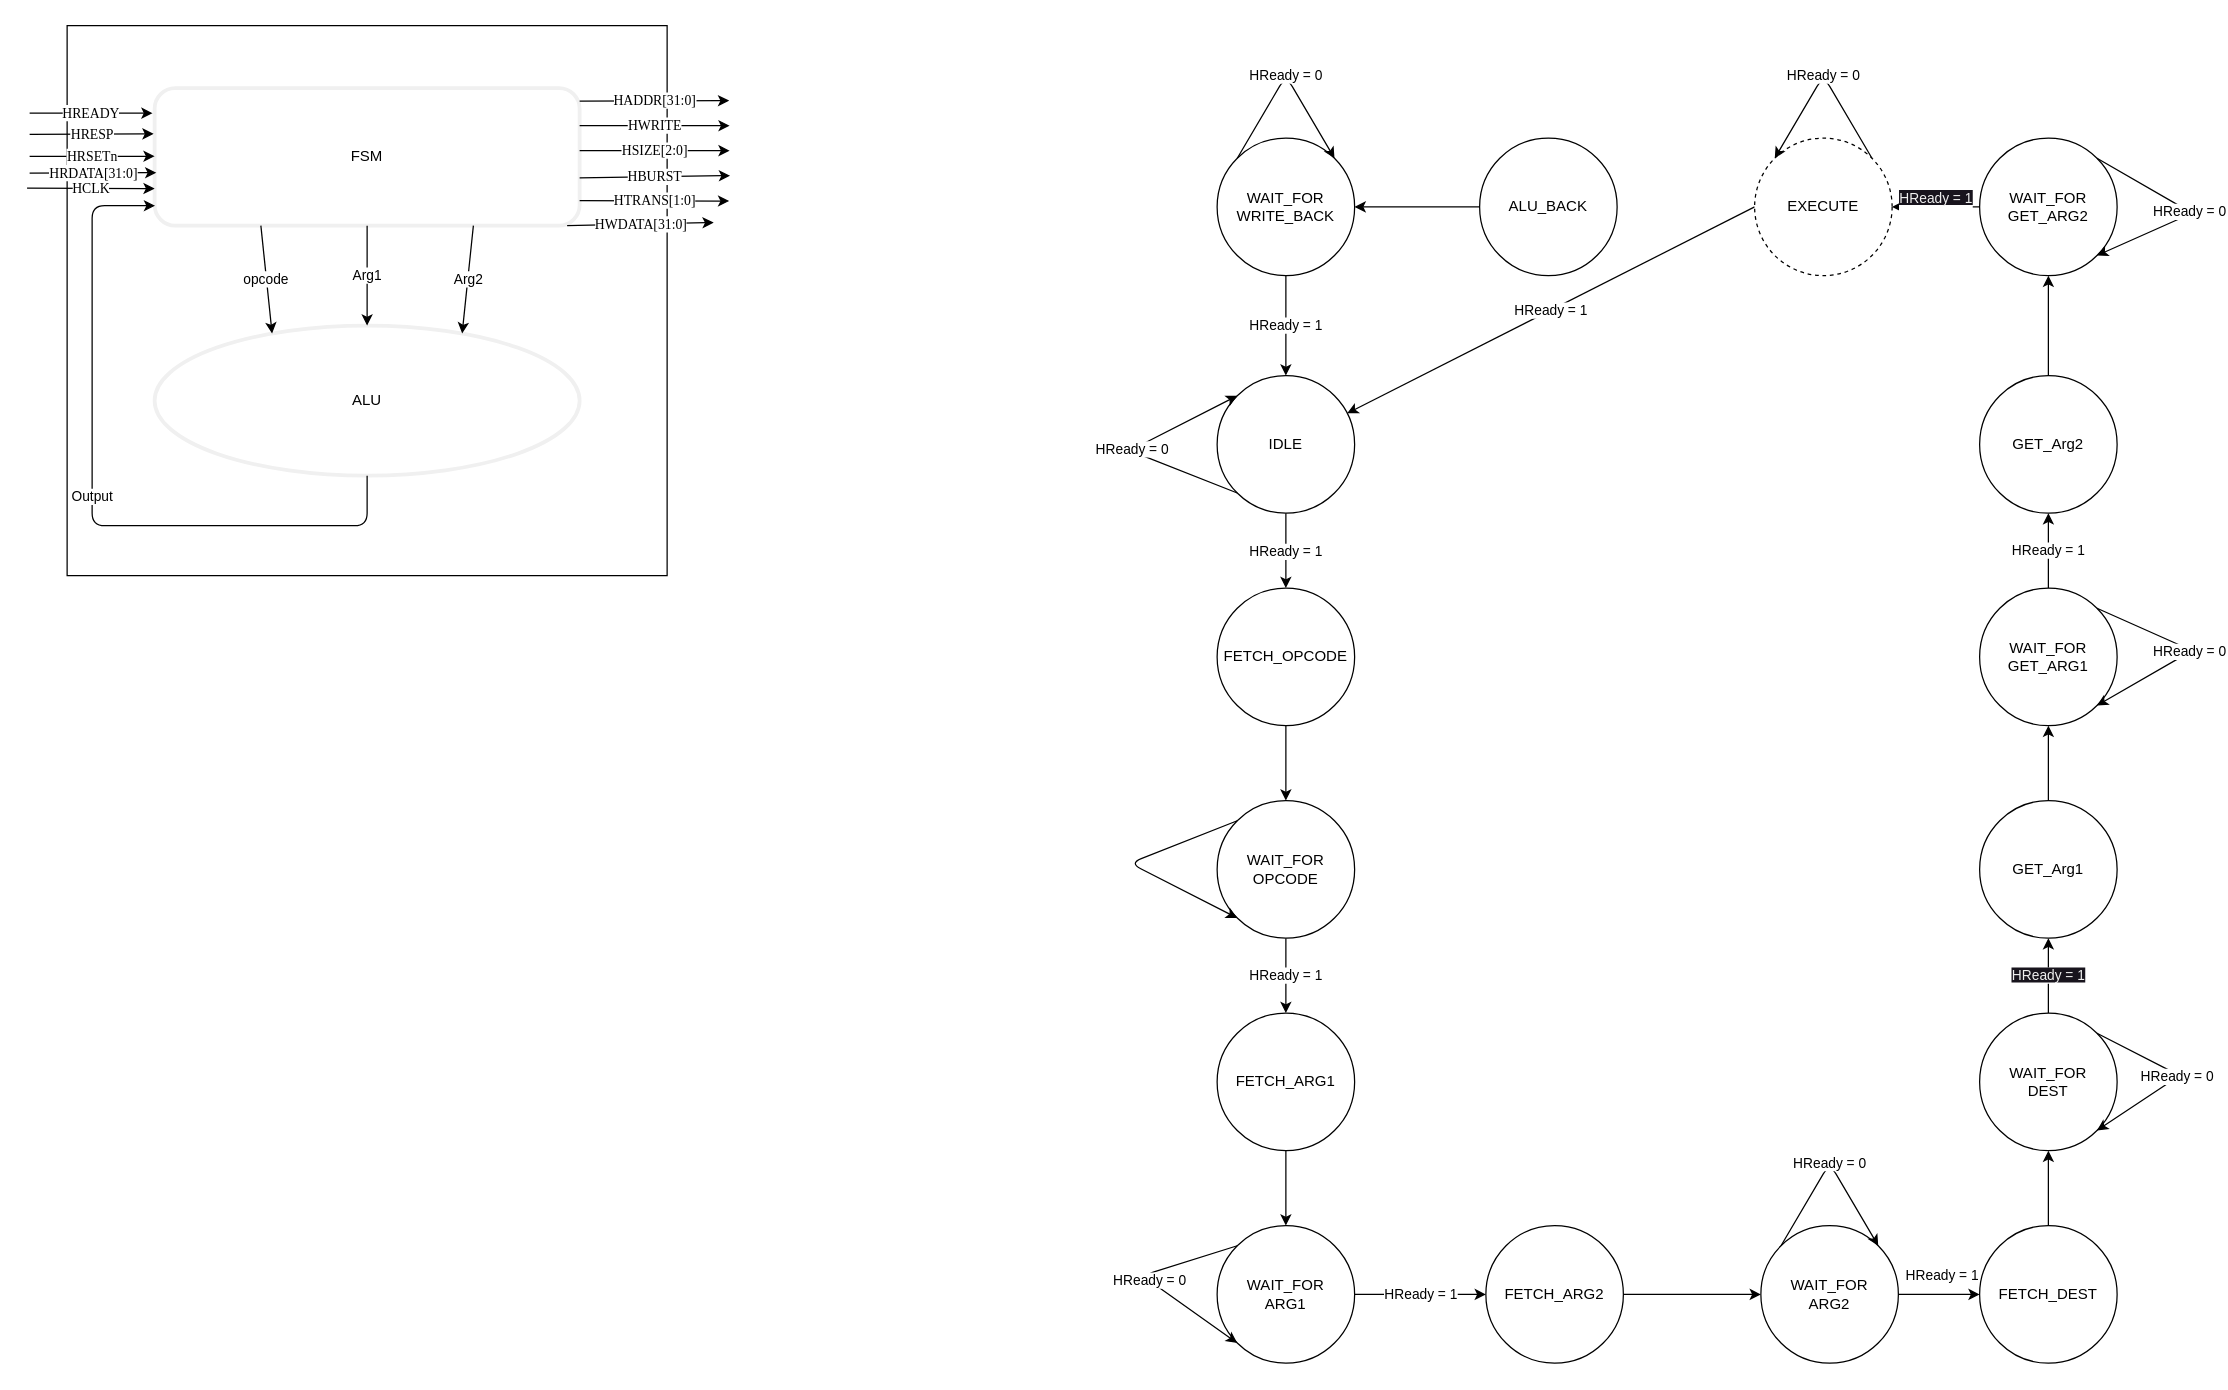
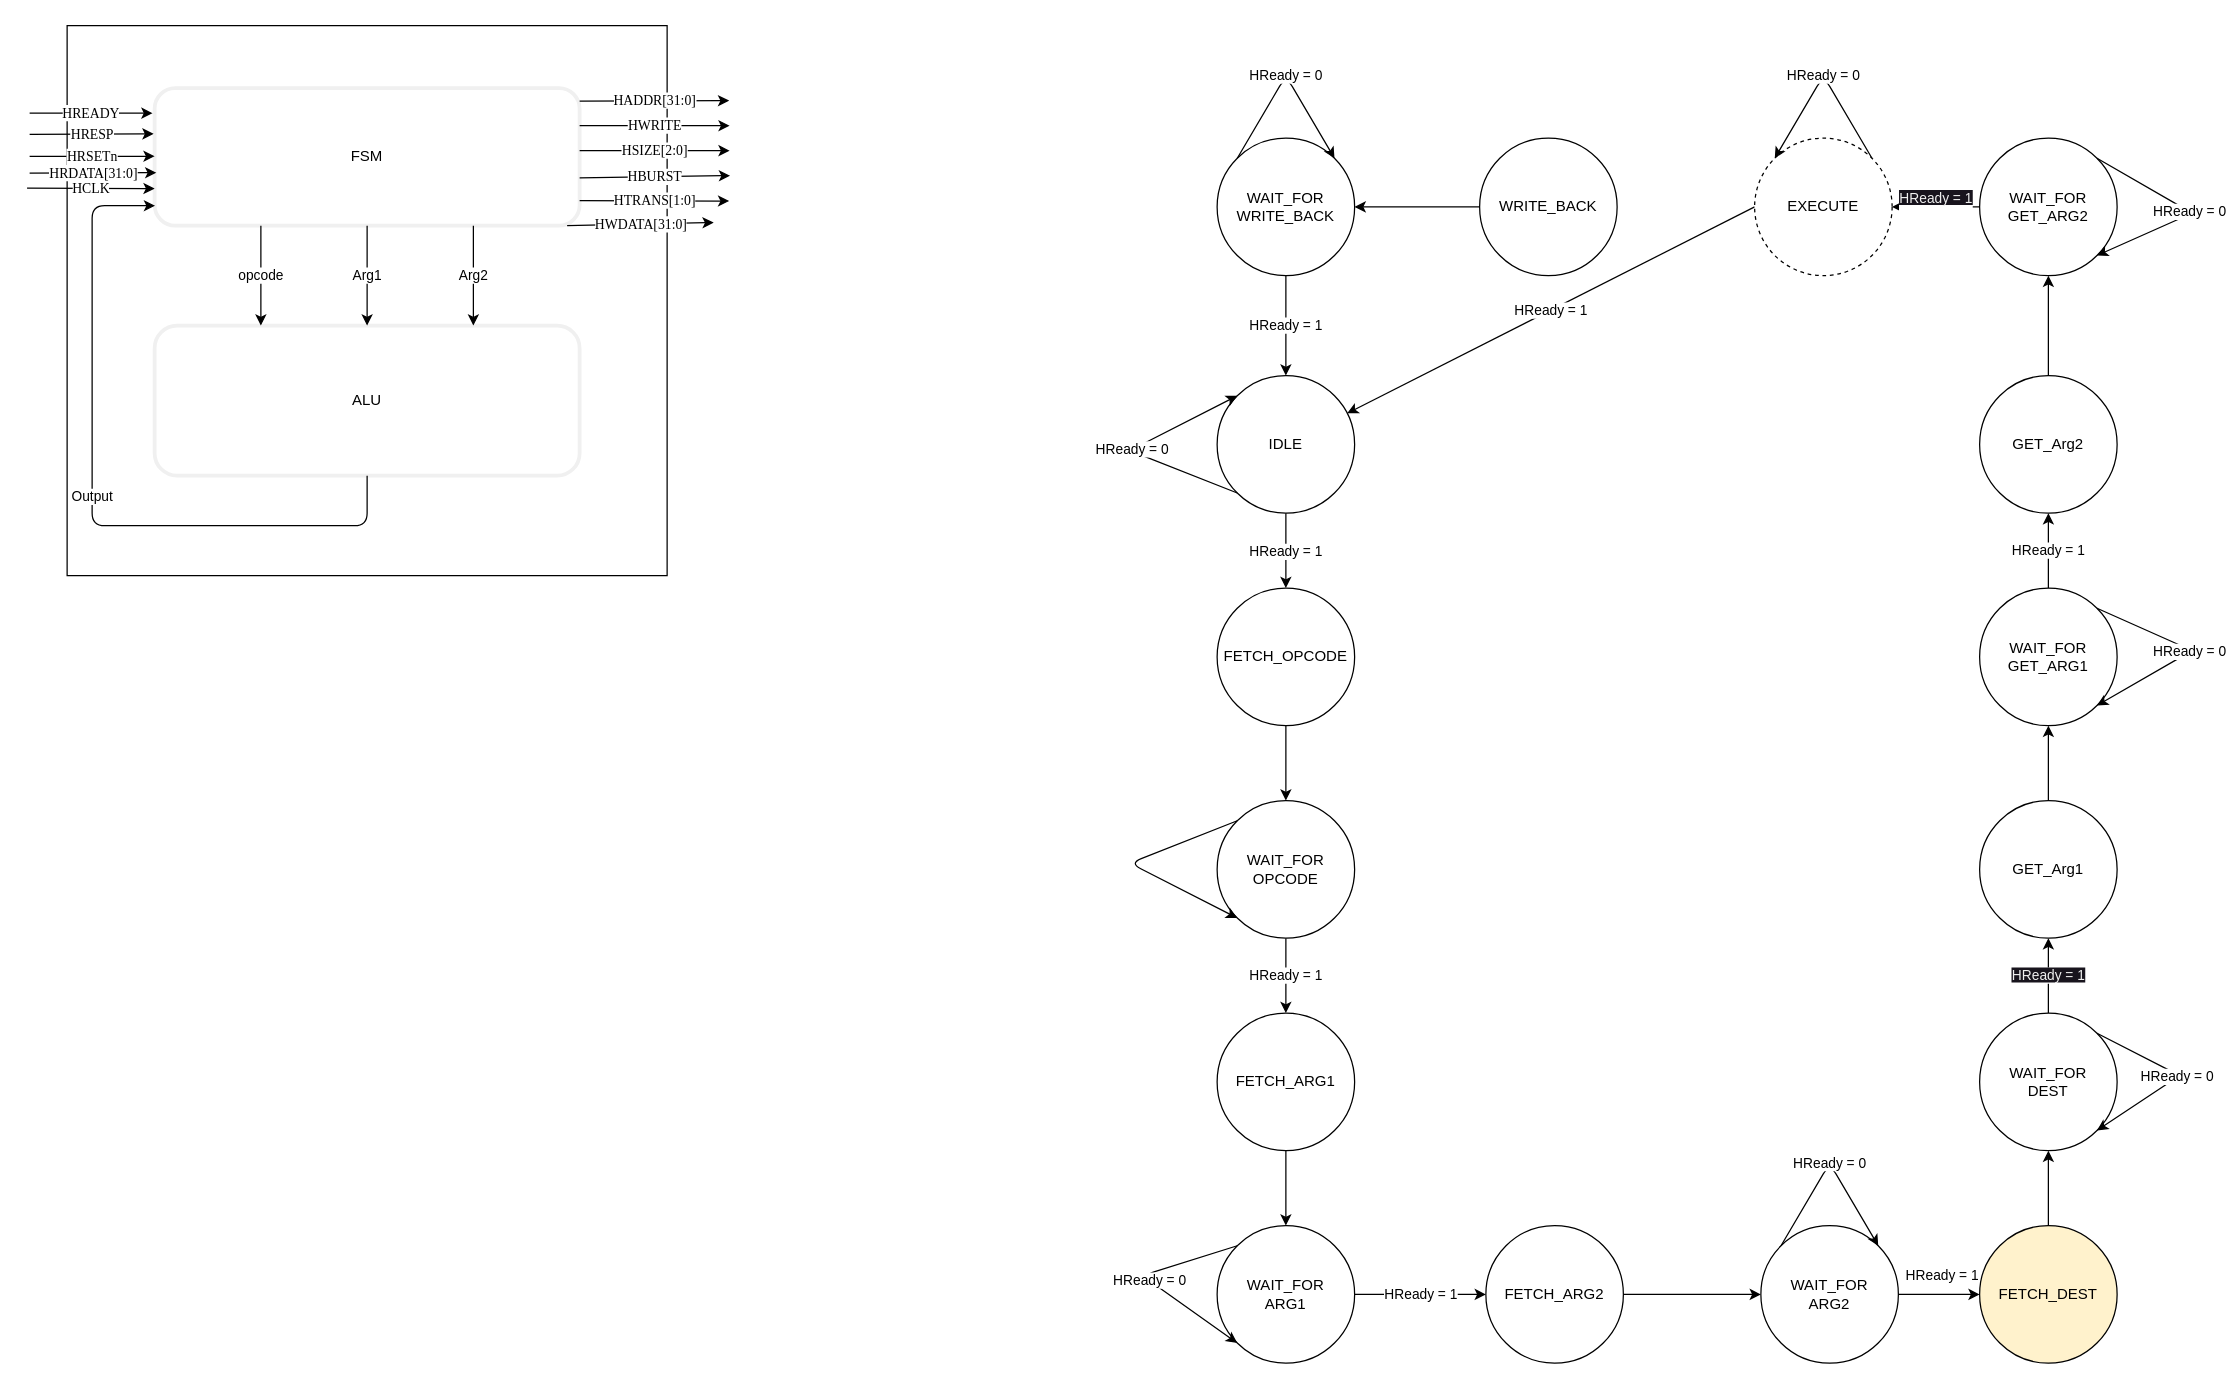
node "ALU_BACK": label "ALU_BACK" -> "WRITE_BACK"
node "ALU": shape ellipse -> rounded rectangle
node "FETCH_DEST": fillcolor #ffffff -> #fff2cc
